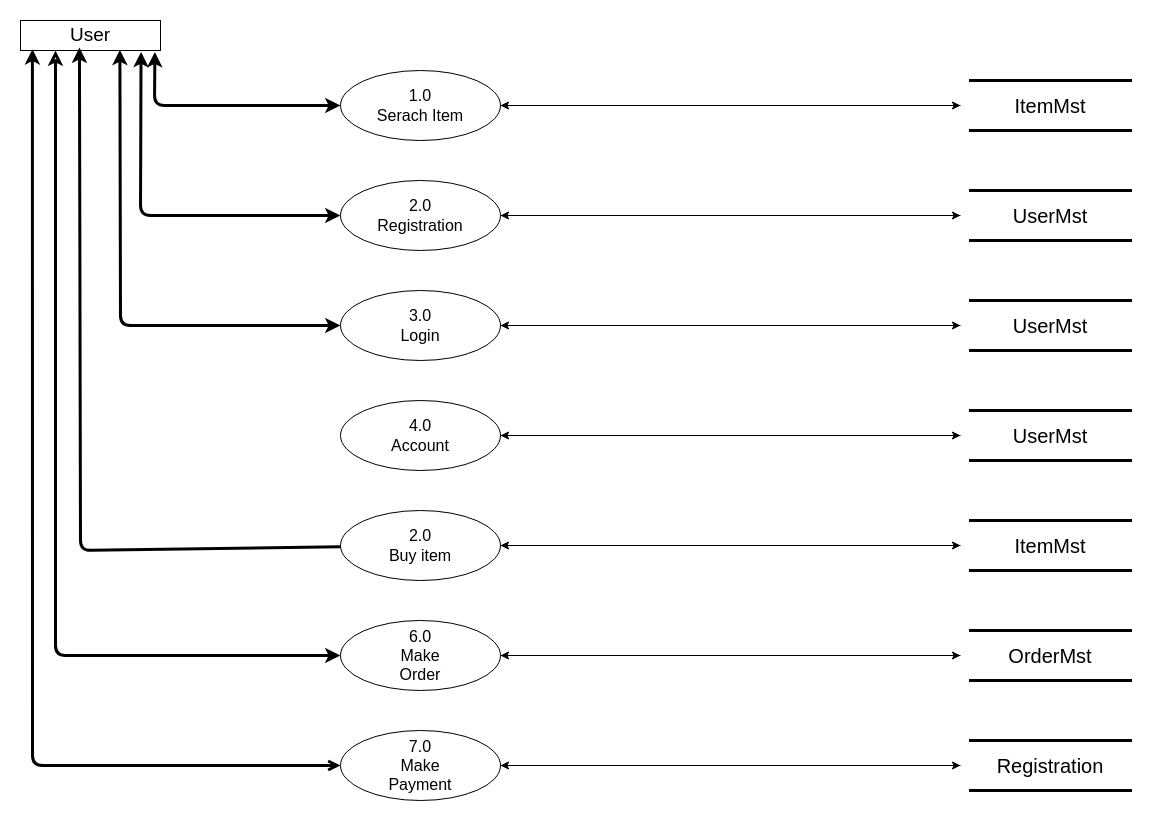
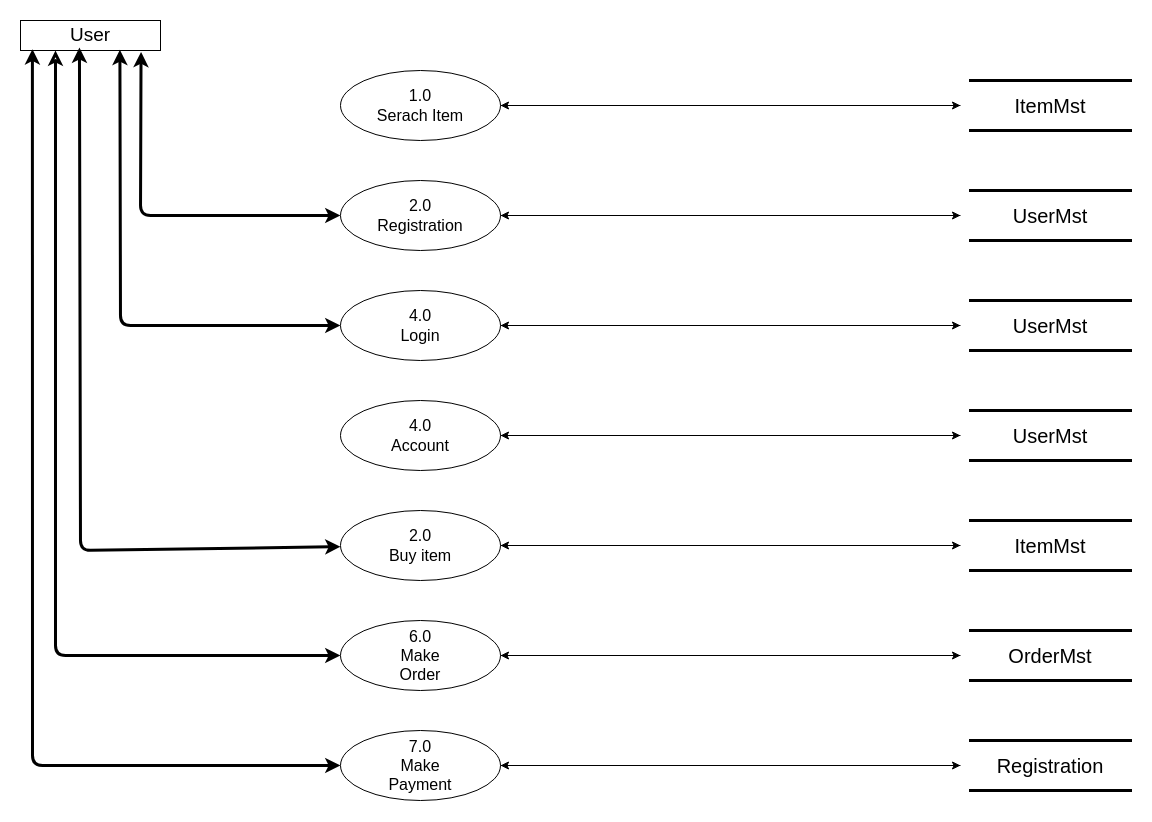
edge "User" -- "1.0 Serach Item": removed
node "3.0 Login": label "3.0 Login" -> "4.0 Login"
edge "2.0 Buy item" -> "User": arrowhead none -> classic
edge "User" -- "7.0 Make Payment": arrowhead open -> classic
